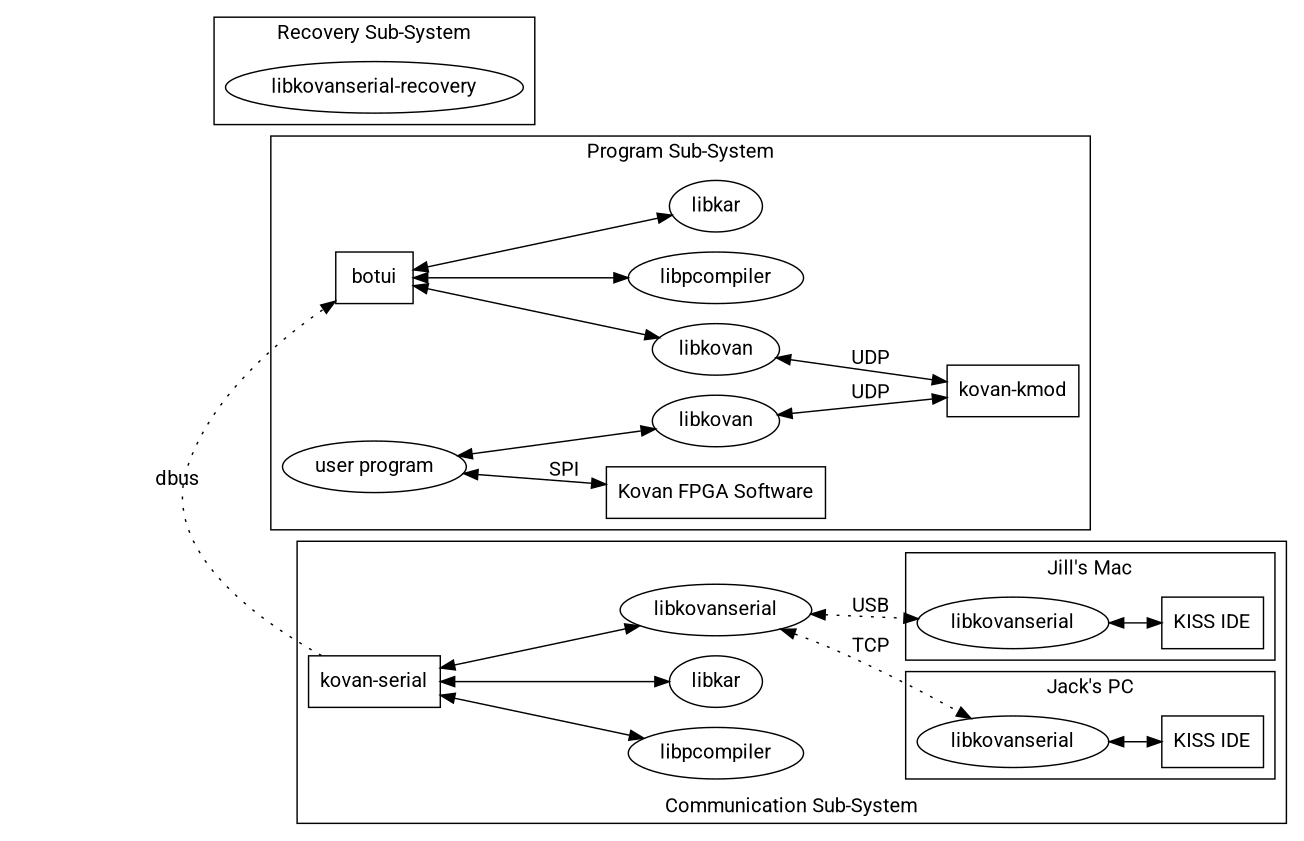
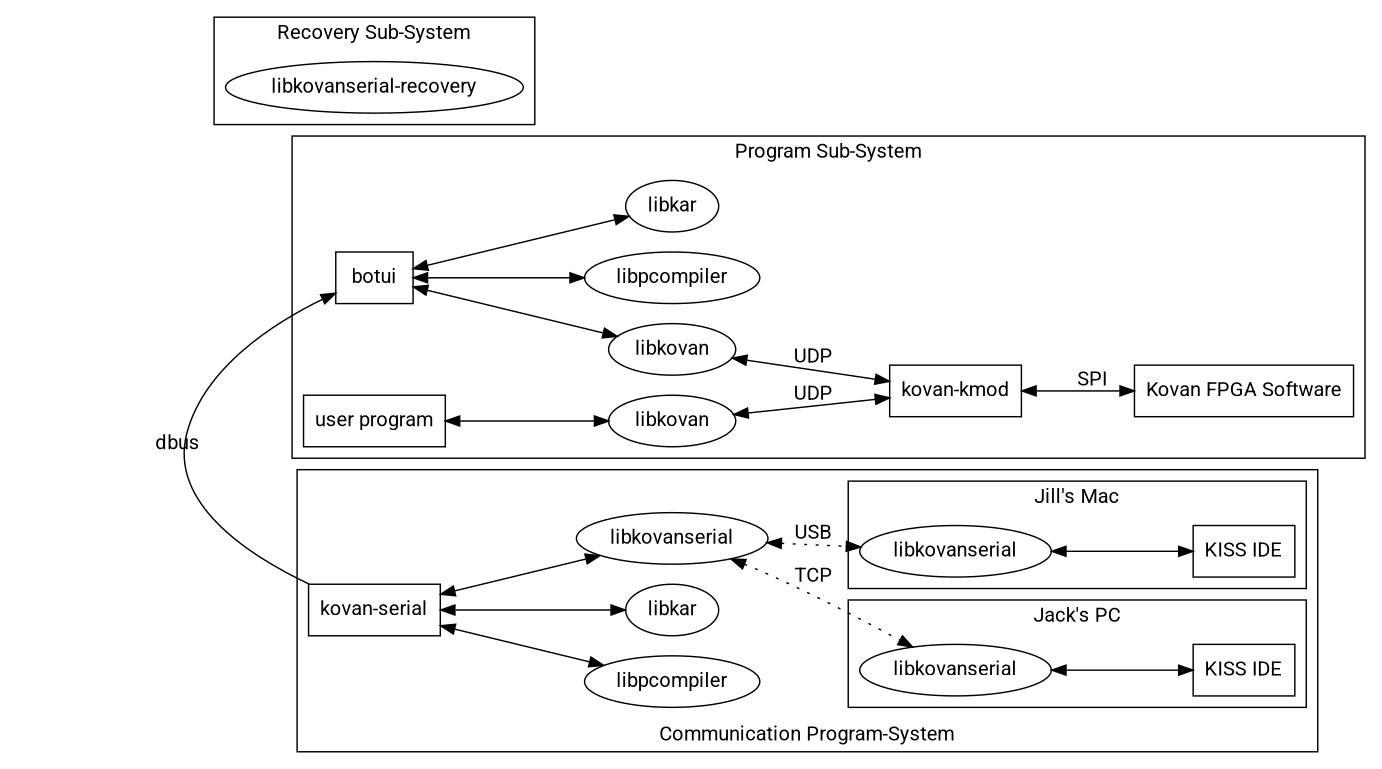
node "user program": shape ellipse -> box
edge "user program" -- "Kovan FPGA Software": now "kovan-kmod" -- "Kovan FPGA Software"
edge "kovan-serial" -> "botui": style dotted -> solid
cluster "Communication Sub-System": label "Communication Sub-System" -> "Communication Program-System"
